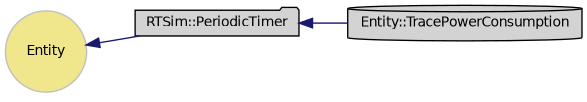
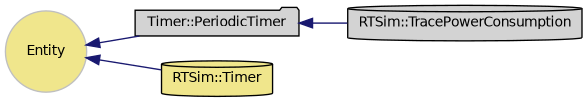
node "RTSim::PeriodicTimer": label "RTSim::PeriodicTimer" -> "Timer::PeriodicTimer"
node "Entity::TracePowerConsumption": label "Entity::TracePowerConsumption" -> "RTSim::TracePowerConsumption"
node "RTSim::Timer": added
